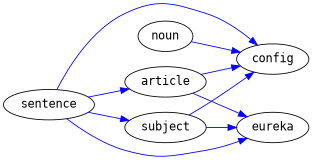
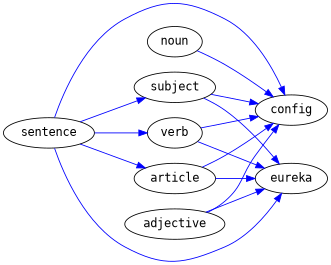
node "verb": added
node "adjective": added
